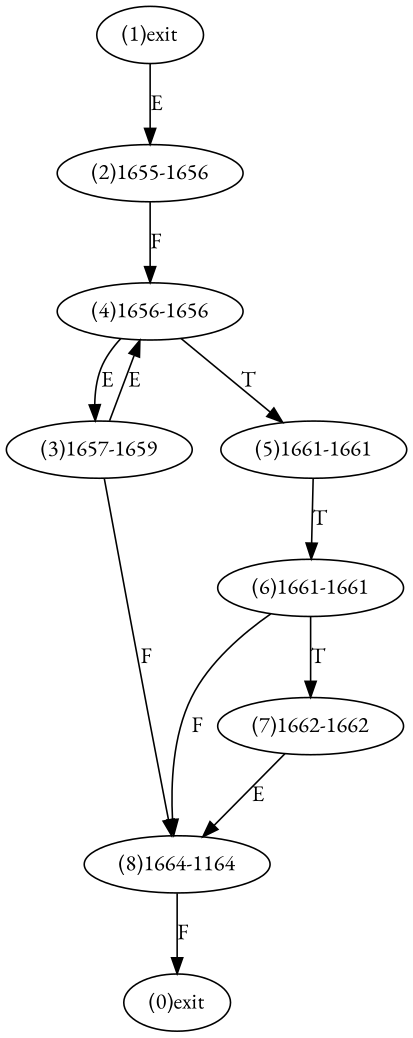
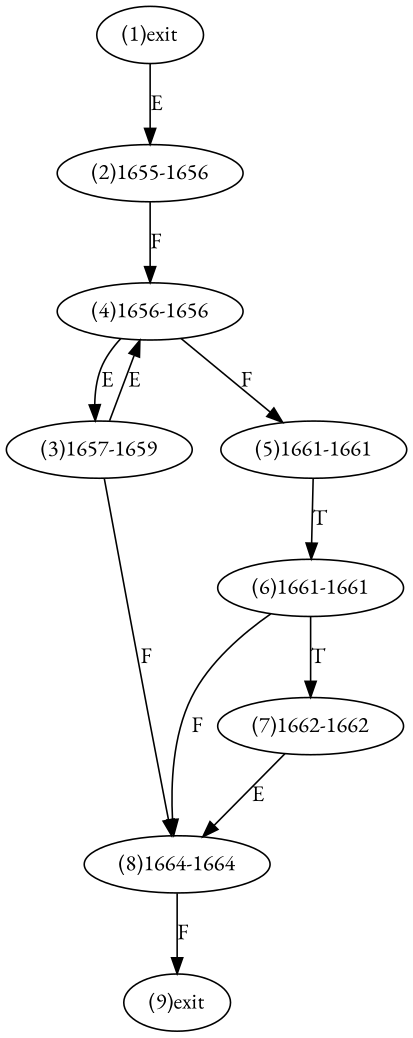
edge "(4)1656-1656" -> "(5)1661-1661": label "T" -> "F"
node "(8)1664-1164": label "(8)1664-1164" -> "(8)1664-1664"
node "(0)exit": label "(0)exit" -> "(9)exit"
